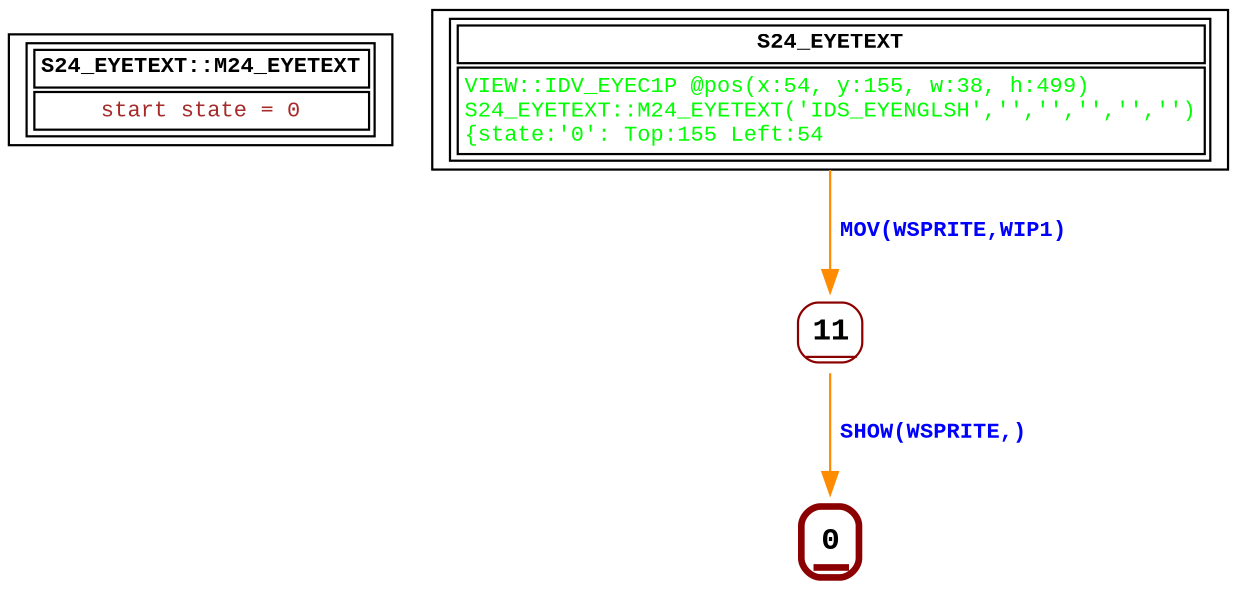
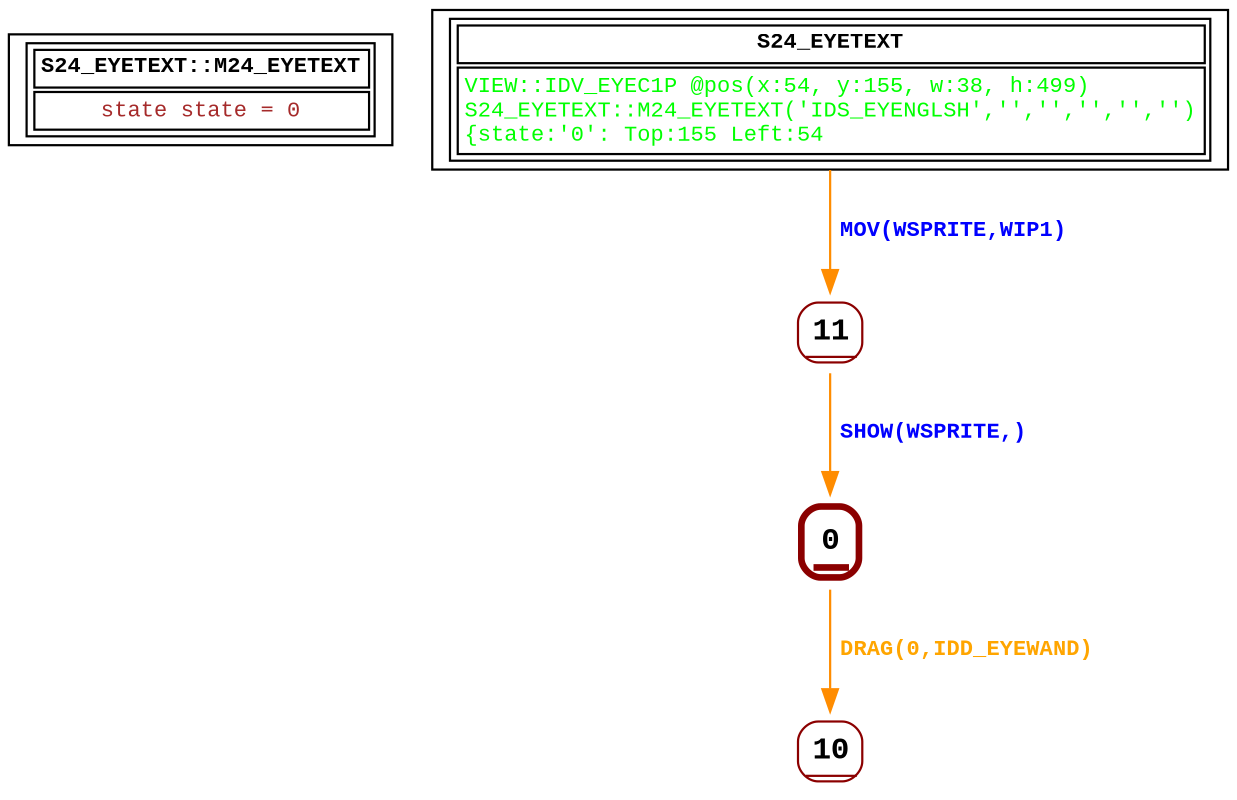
node "S24_EYETEXT::M24_EYETEXT": text "start state = 0" -> "state state = 0"
node "10": added
